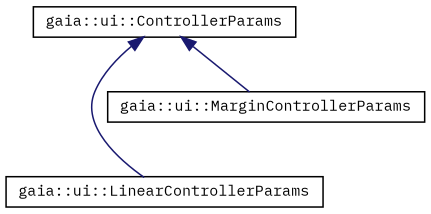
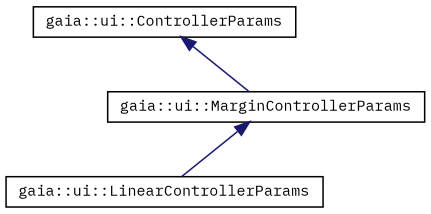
edge "gaia::ui::LinearControllerParams" -> "gaia::ui::ControllerParams": now "gaia::ui::LinearControllerParams" -> "gaia::ui::MarginControllerParams"
